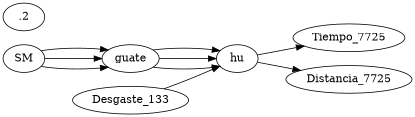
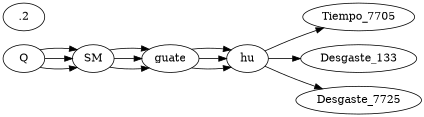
node "Tiempo_7725": label "Tiempo_7725" -> "Tiempo_7705"
node "Q": added
node "Distancia_7725": label "Distancia_7725" -> "Desgaste_7725"
edge "Desgaste_133" -> "hu": reversed
